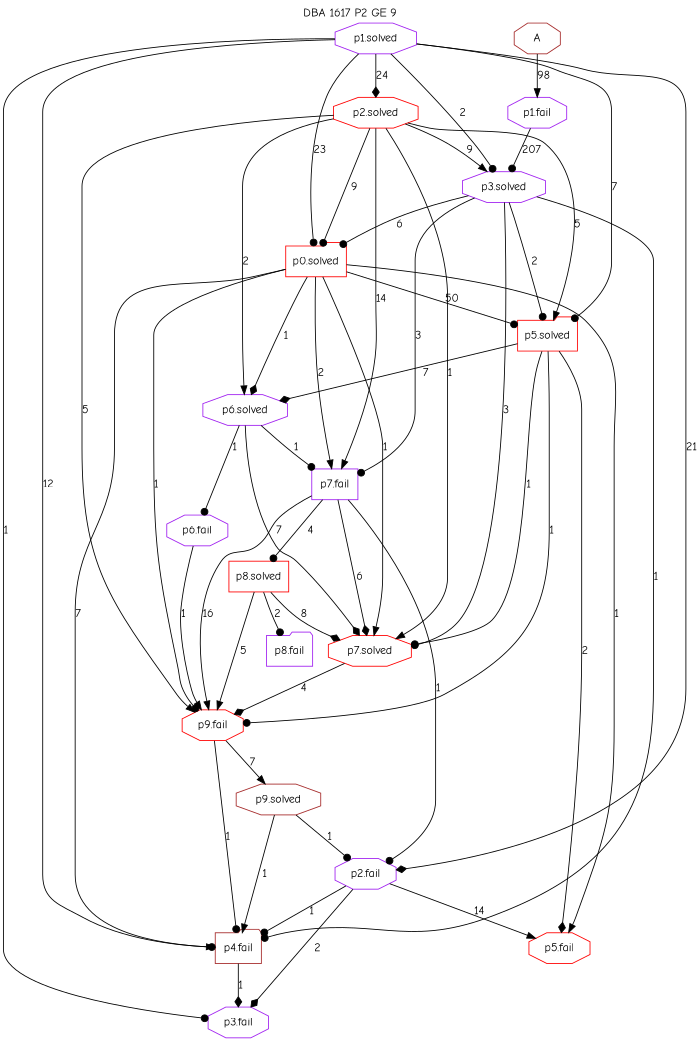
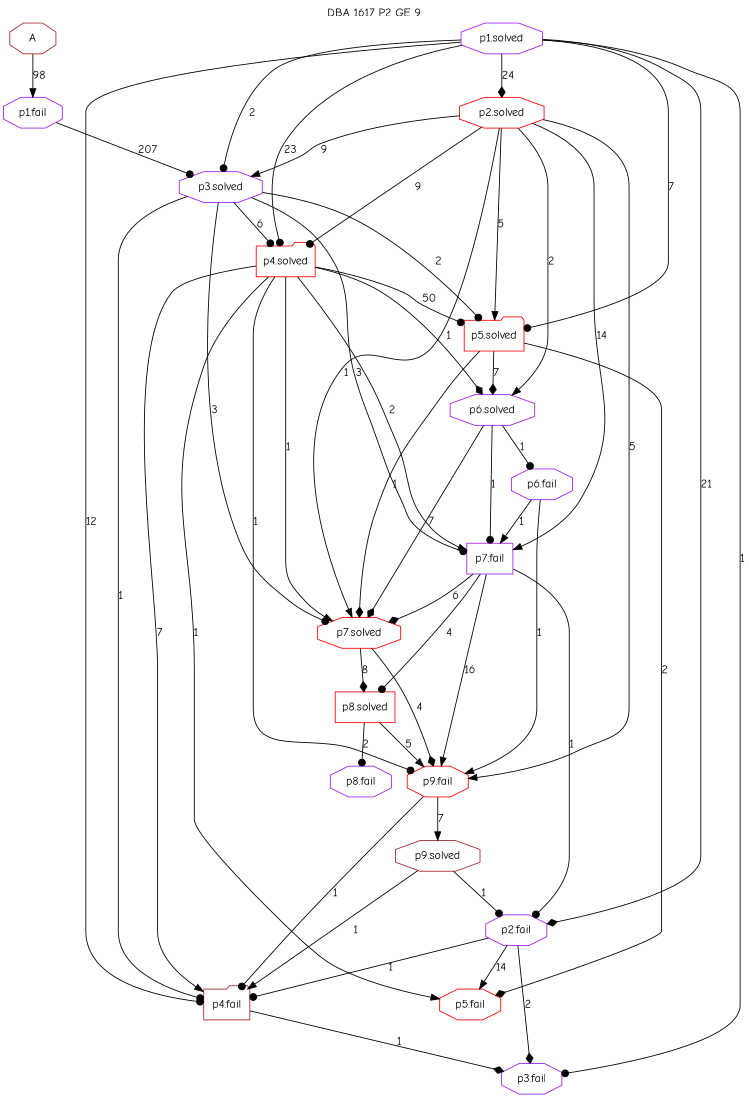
node "p0.solved": label "p0.solved" -> "p4.solved"
edge "p6.fail" -> "p7.fail": added, label "1"
edge "p5.solved" -> "p7.solved": arrowhead dot -> diamond
edge "p8.solved" -> "p7.solved": reversed
edge "p5.solved" -> "p9.fail": removed, label "1"
node "p8.fail": shape folder -> octagon
